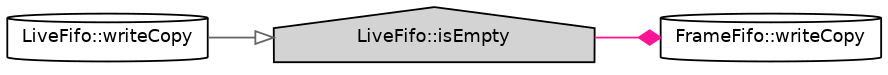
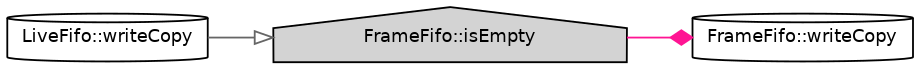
node "LiveFifo::isEmpty": label "LiveFifo::isEmpty" -> "FrameFifo::isEmpty"
